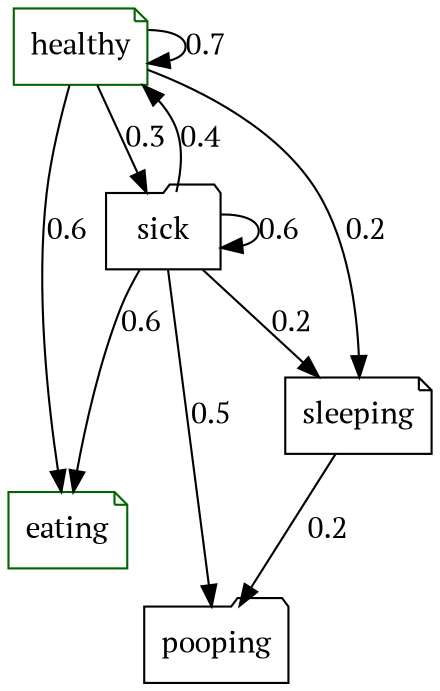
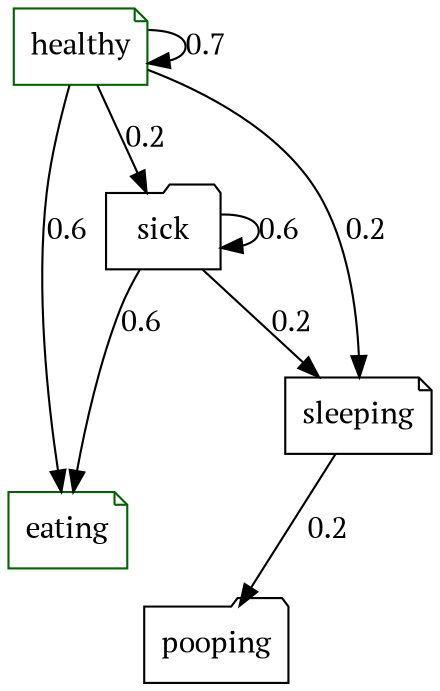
edge "healthy" -> "sick": label "0.3" -> "0.2"
edge "sick" -> "healthy": removed, label "0.4"
edge "sick" -> "pooping": removed, label "0.5"
